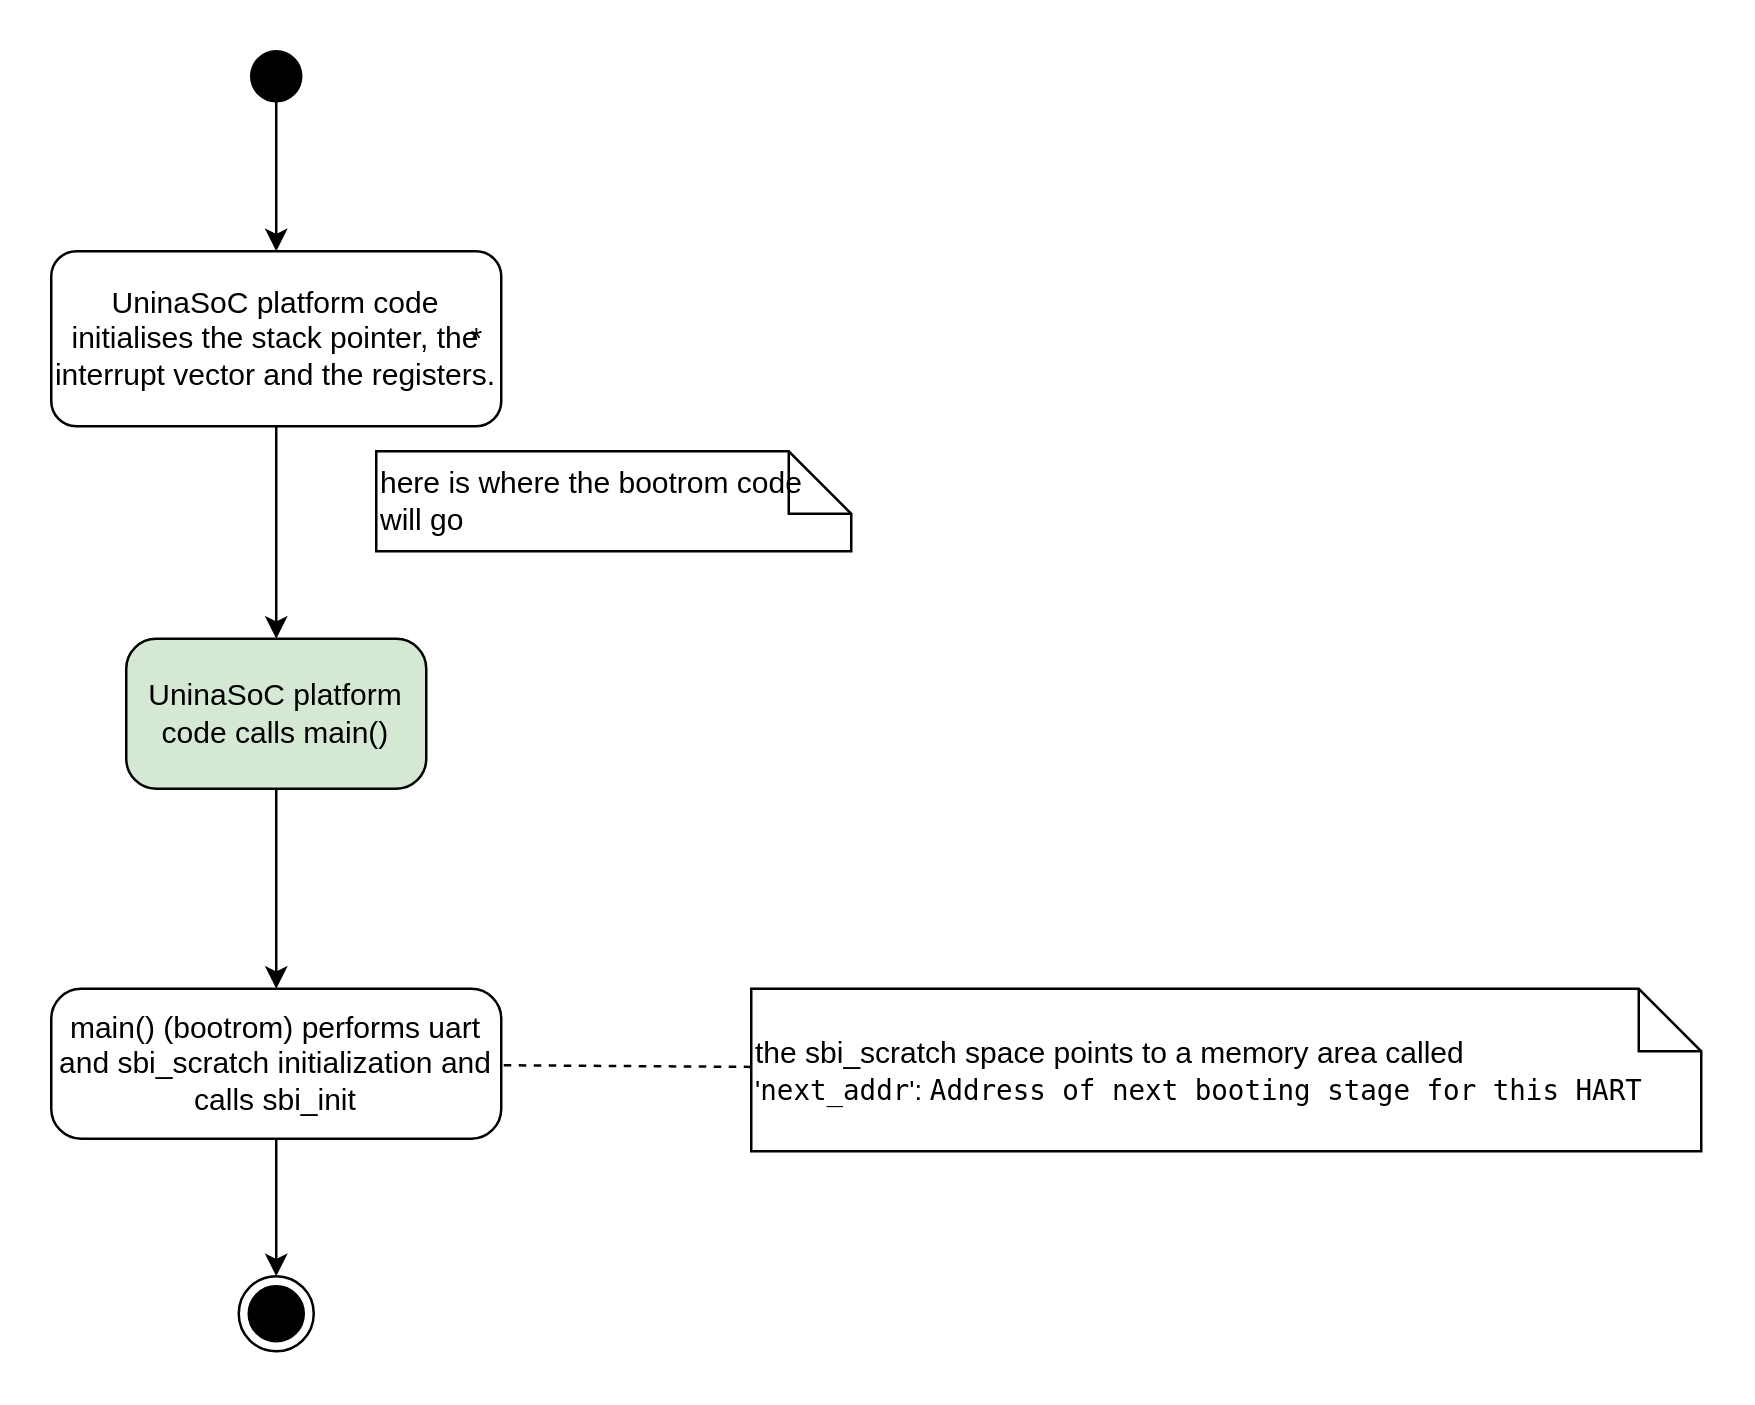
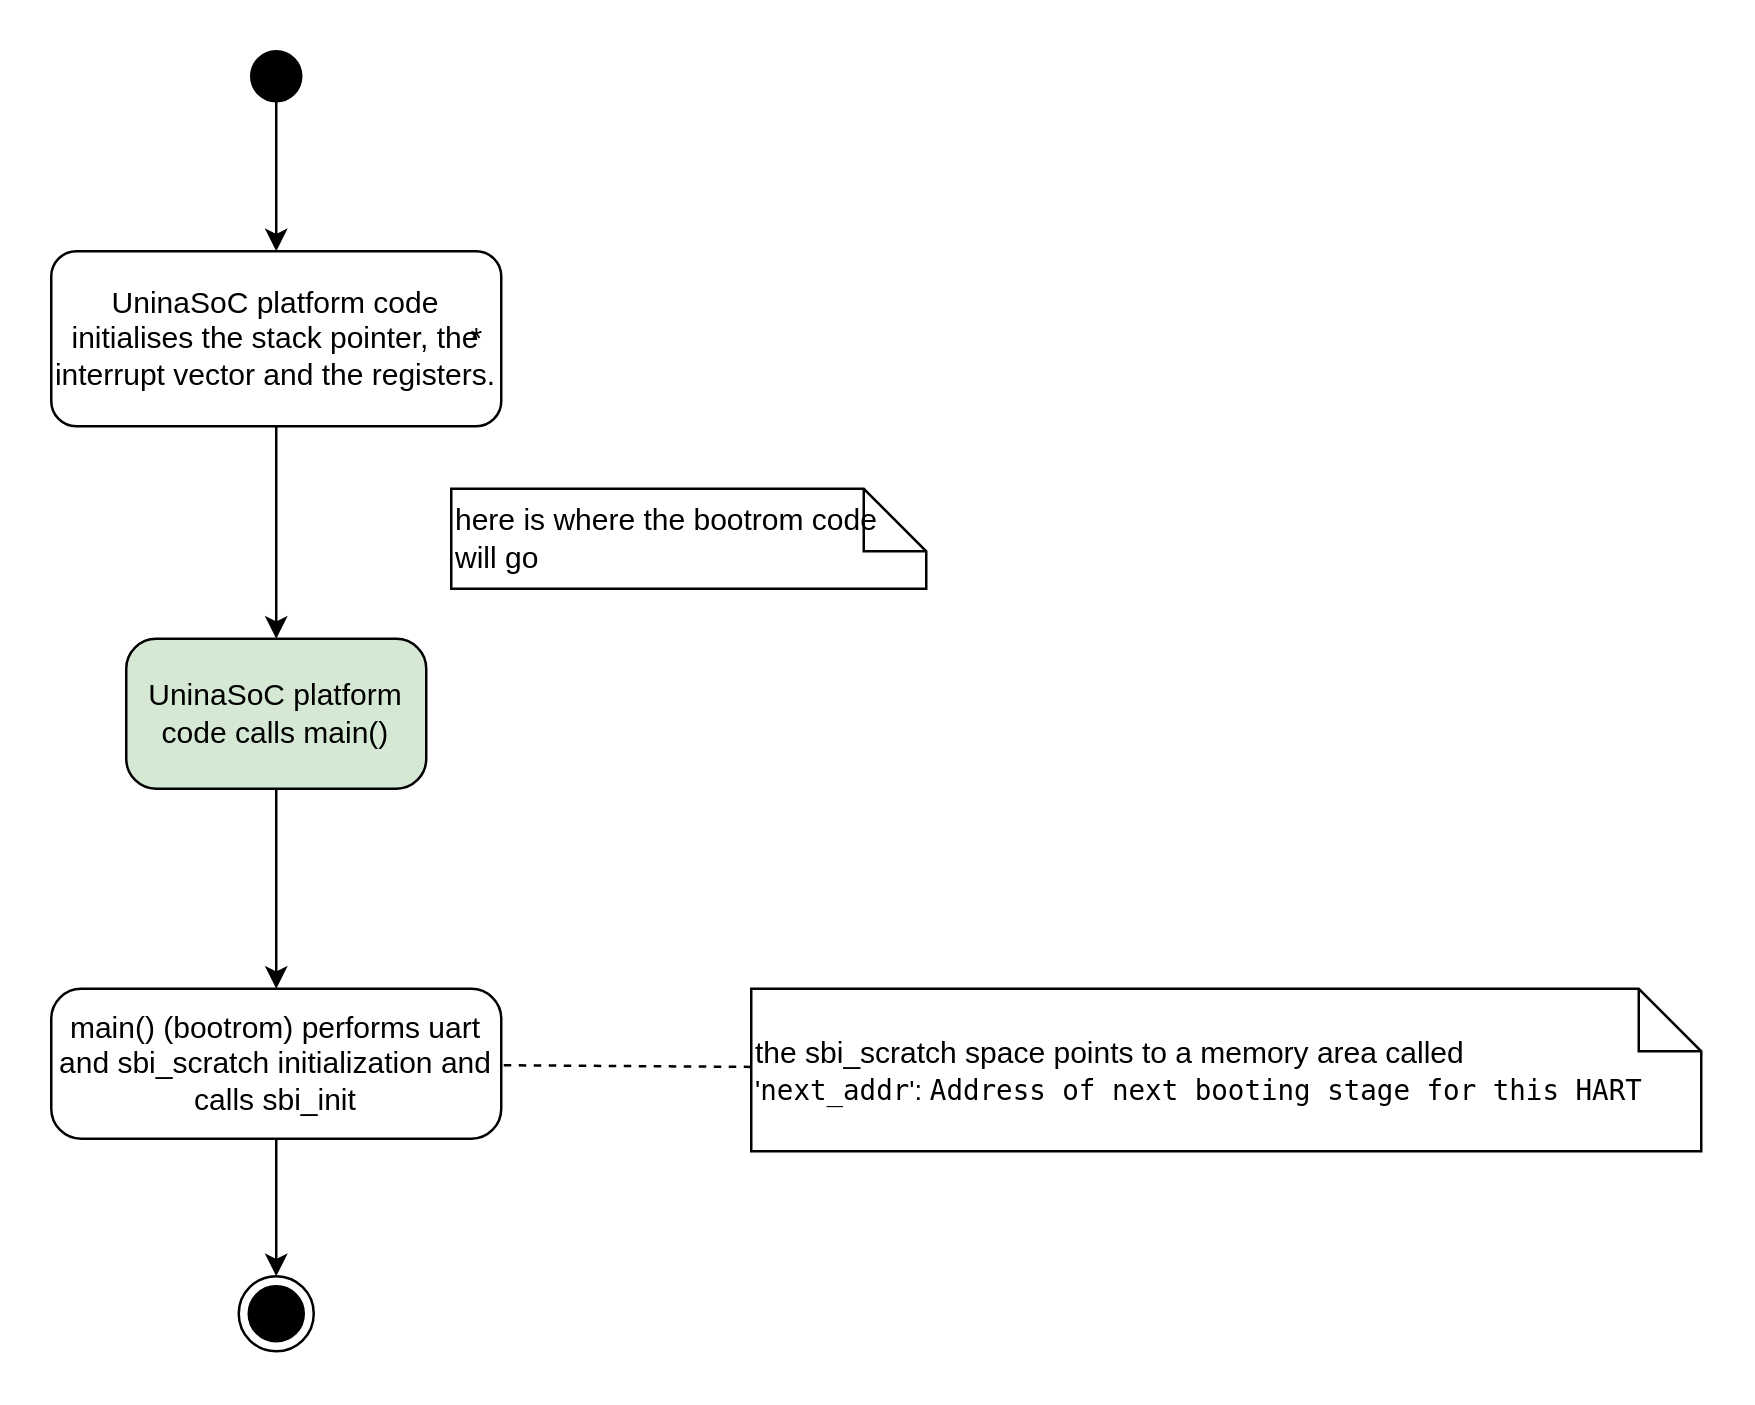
node "here is where the bootrom code will go": moved (614, 501) -> (689, 539)
